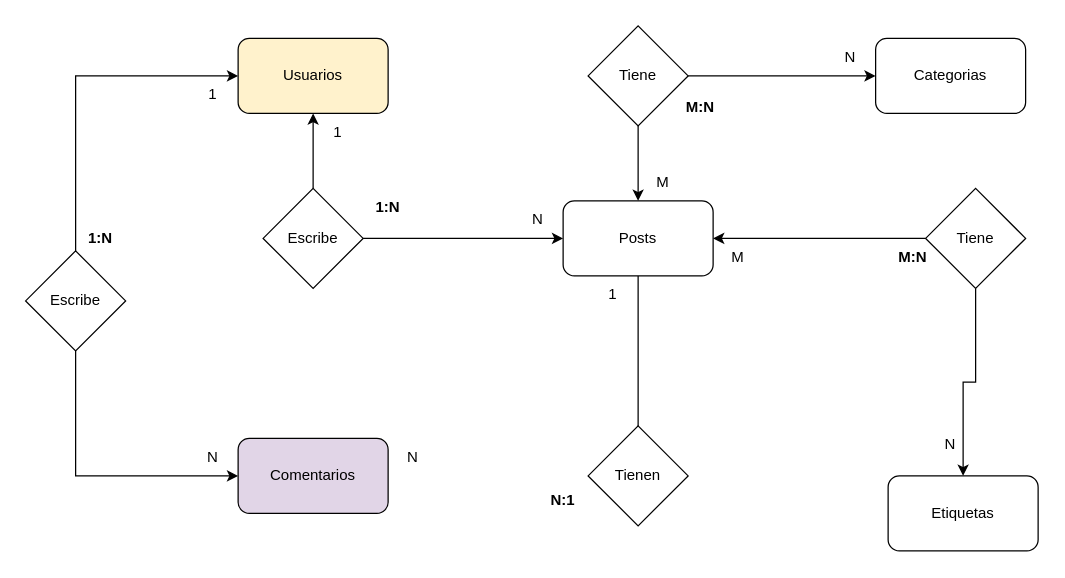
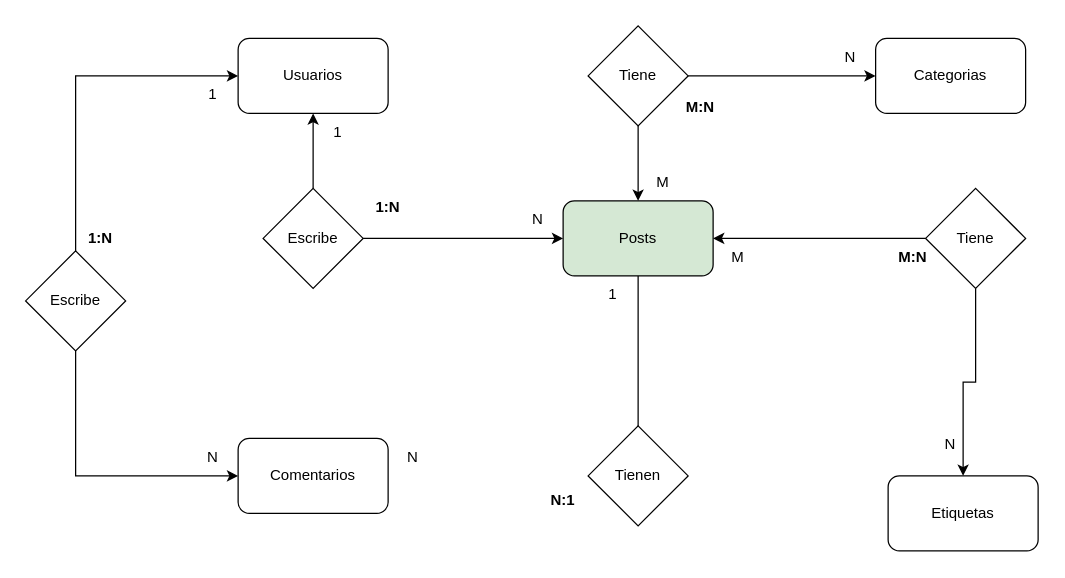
node "Usuarios": fillcolor #fff2cc -> #ffffff
node "Posts": fillcolor #ffffff -> #d5e8d4
node "Comentarios": fillcolor #e1d5e7 -> #ffffff
